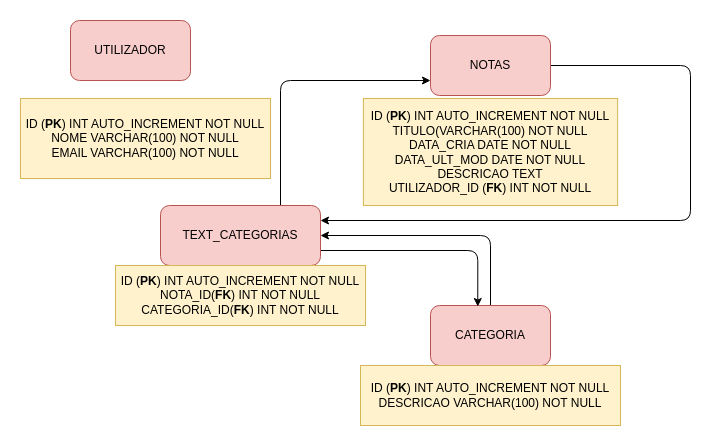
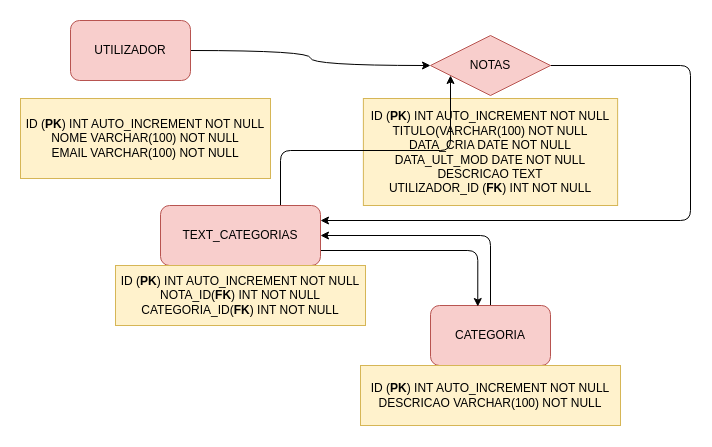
edge "UTILIZADOR" -> "NOTAS": added
node "NOTAS": shape rounded rectangle -> diamond
